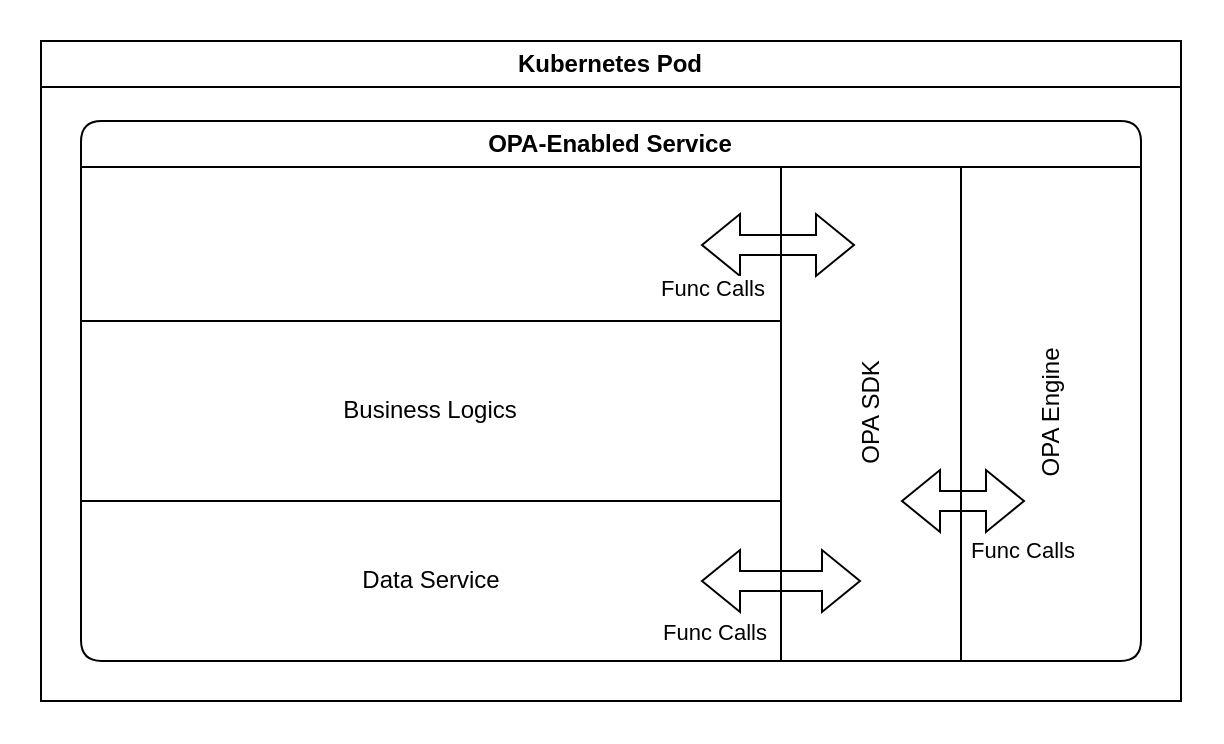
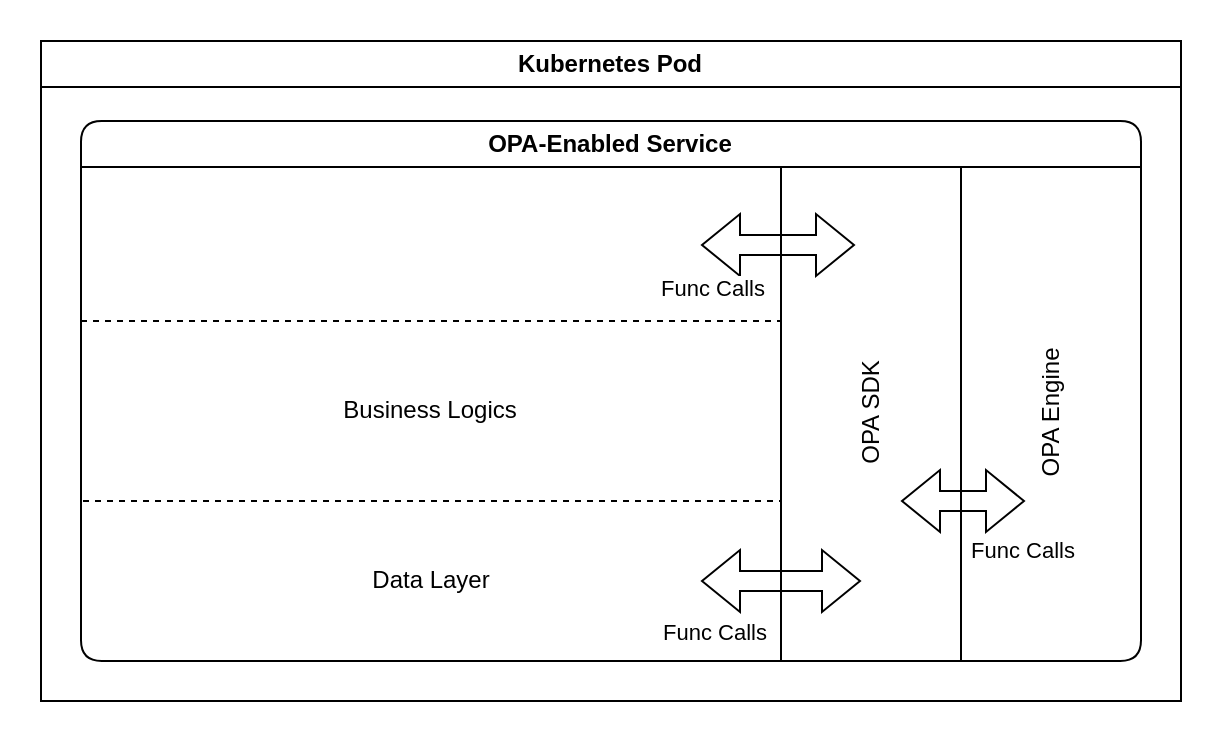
node "Business Logics": style solid -> dashed
node "Data Service": label "Data Service" -> "Data Layer"
